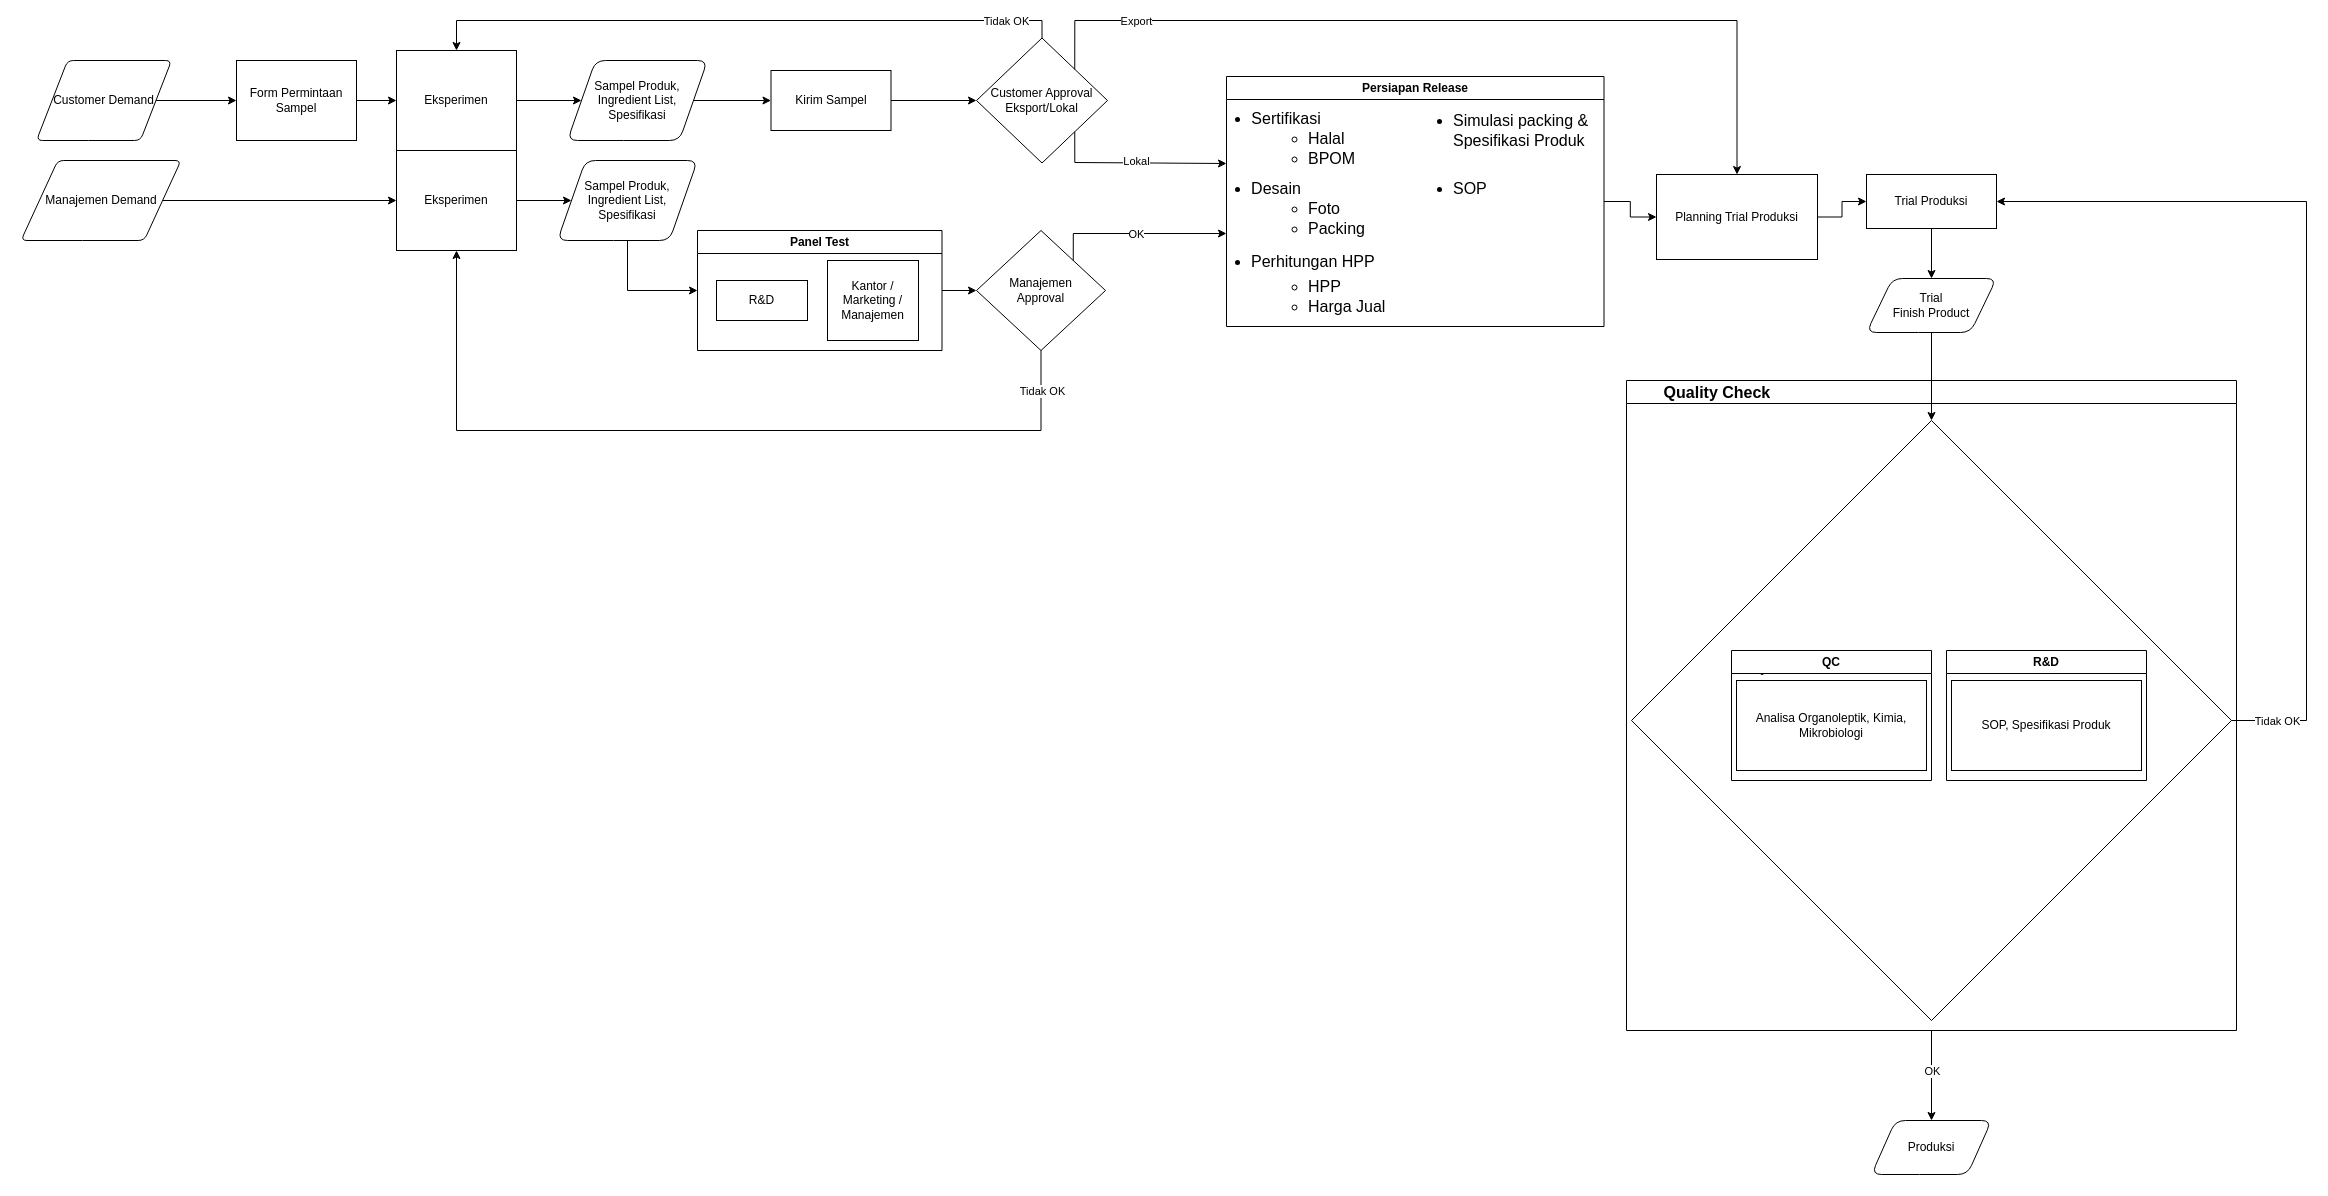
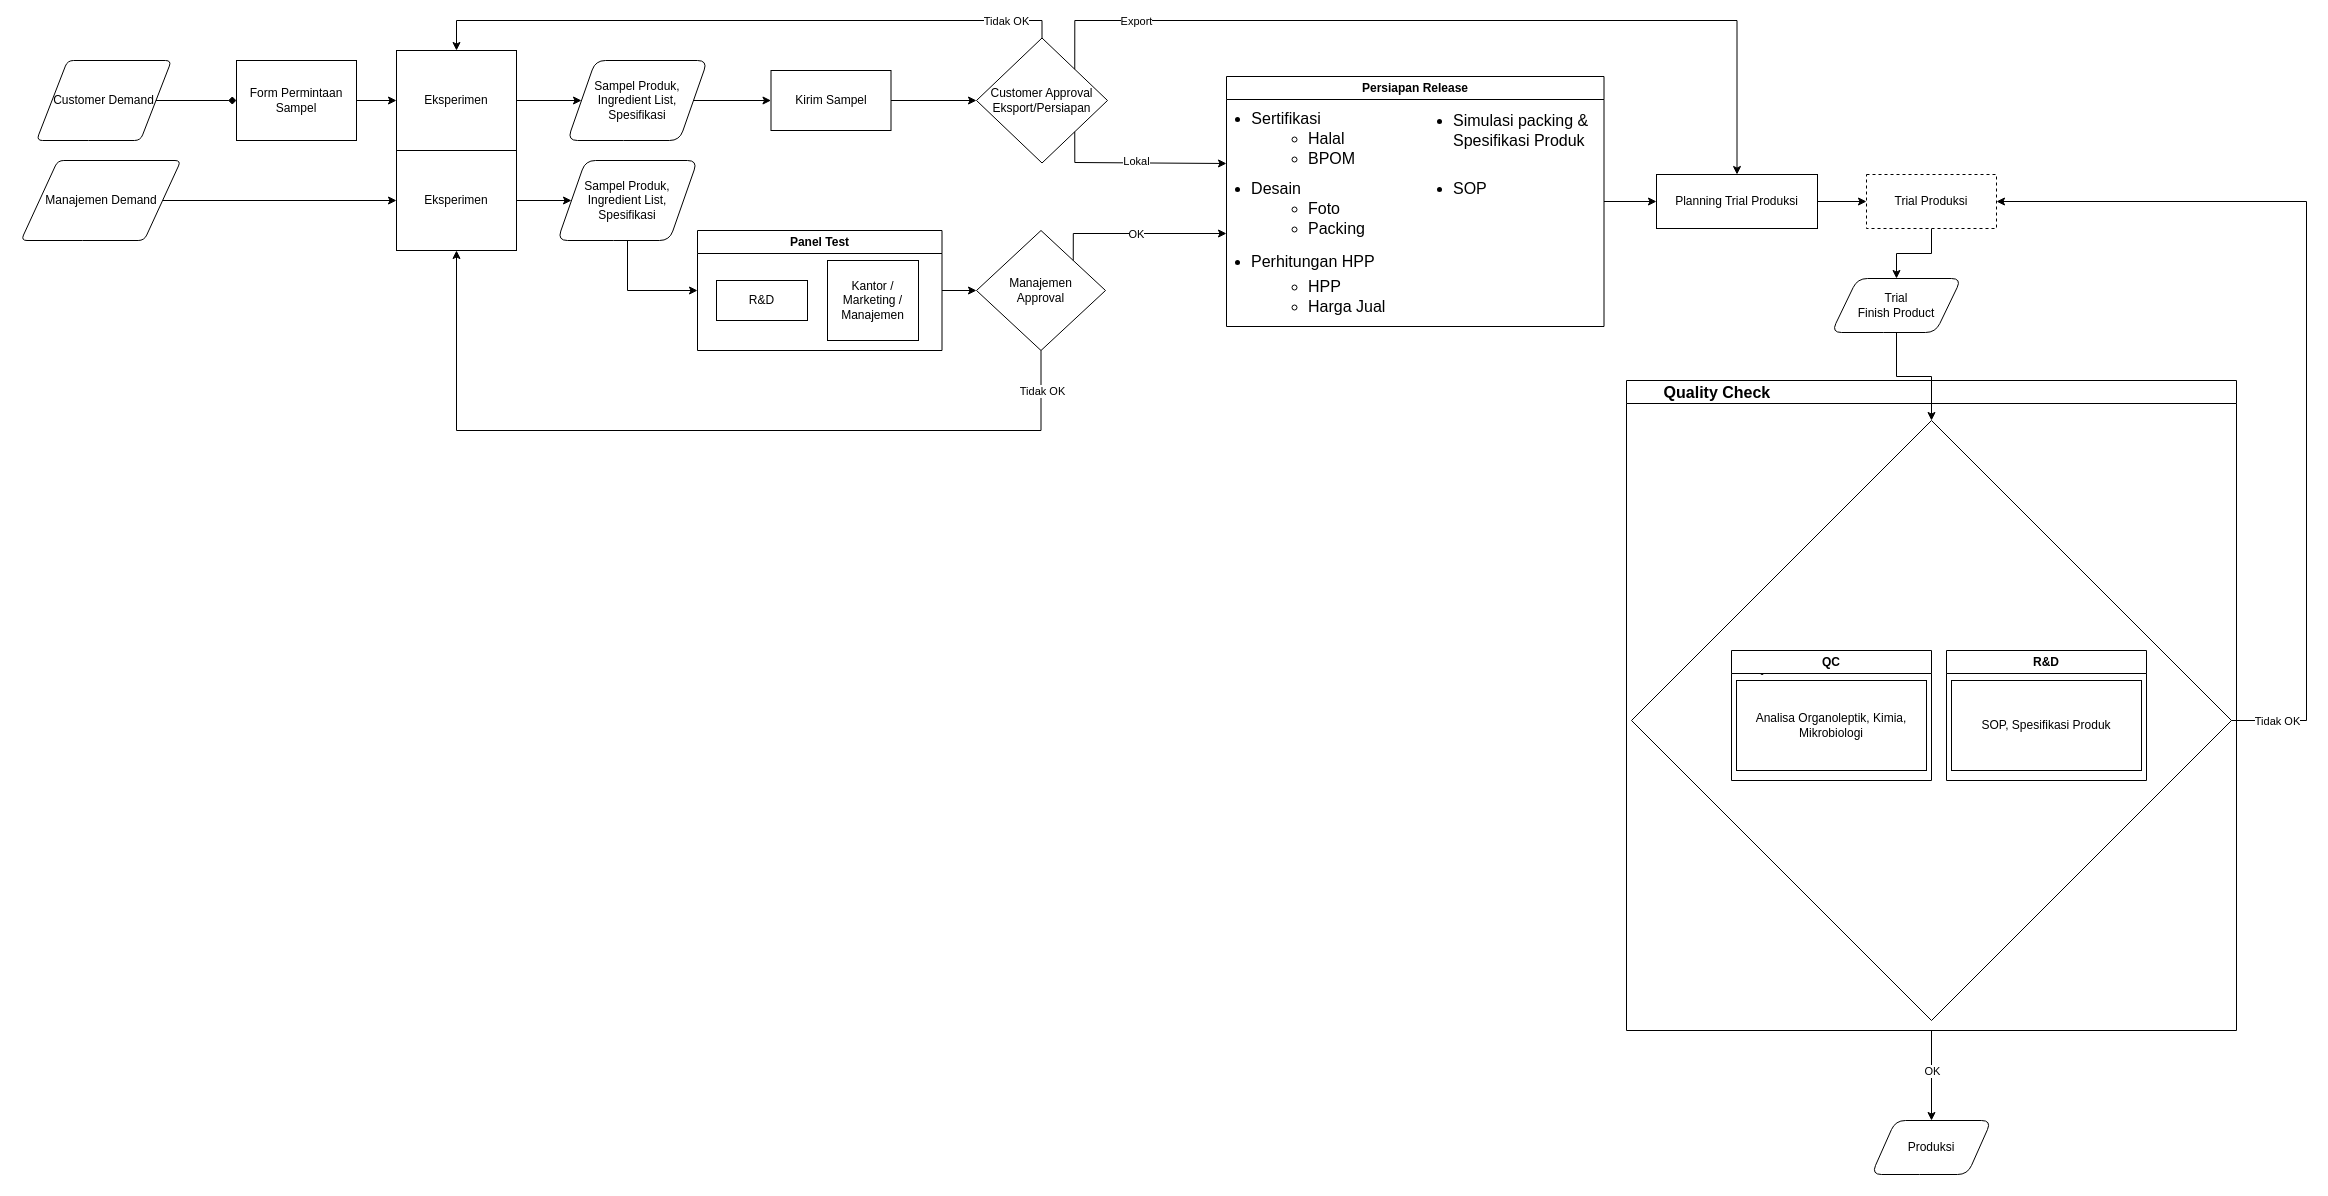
edge "Customer Demand" -> "Form Permintaan Sampel": arrowhead classic -> diamond
node "Customer Approval Eksport/Lokal": label "Customer Approval Eksport/Lokal" -> "Customer Approval Eksport/Persiapan"
node "Trial Produksi": style solid -> dashed
node "Planning Trial Produksi": size 161x85 -> 161x54
node "Trial Finish Product": moved (1932, 306) -> (1897, 306)
